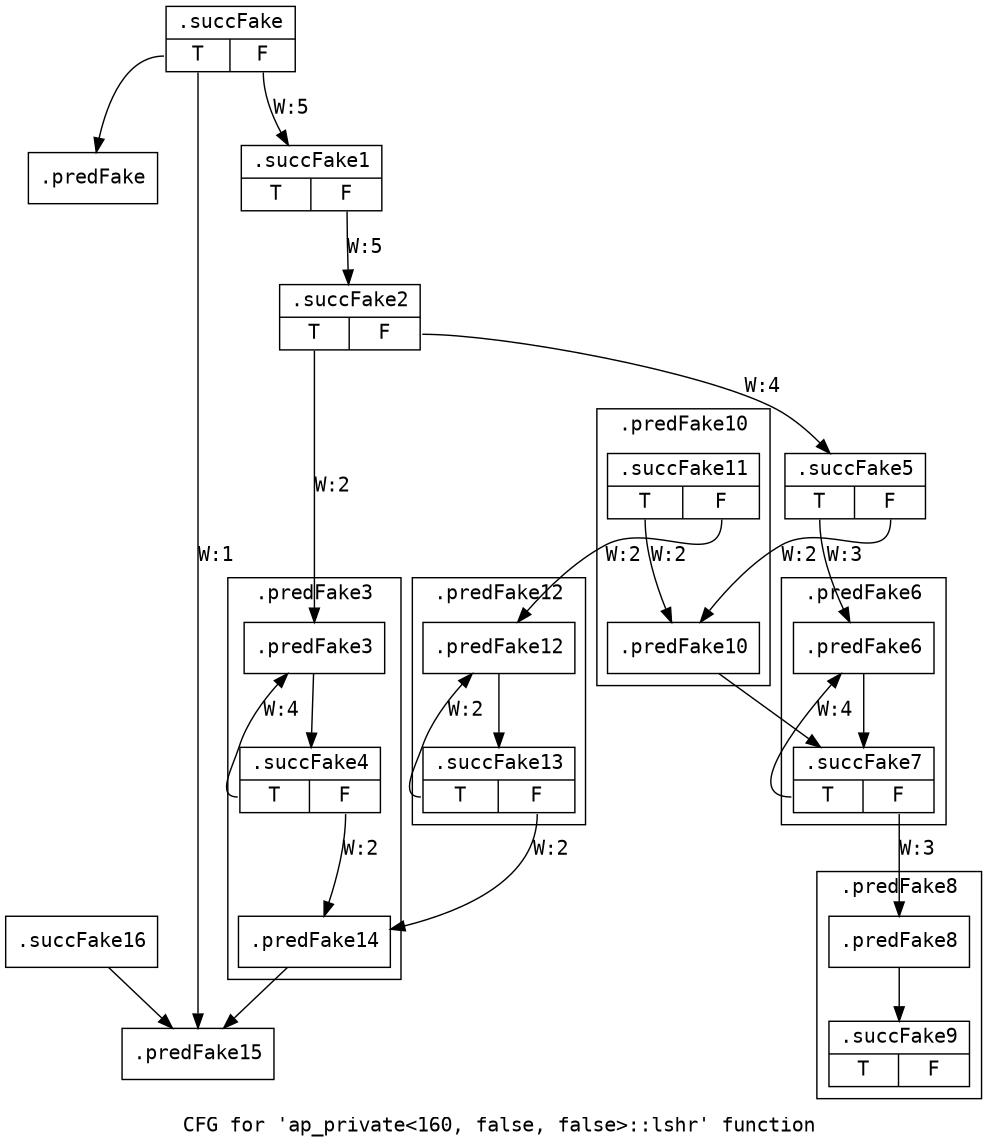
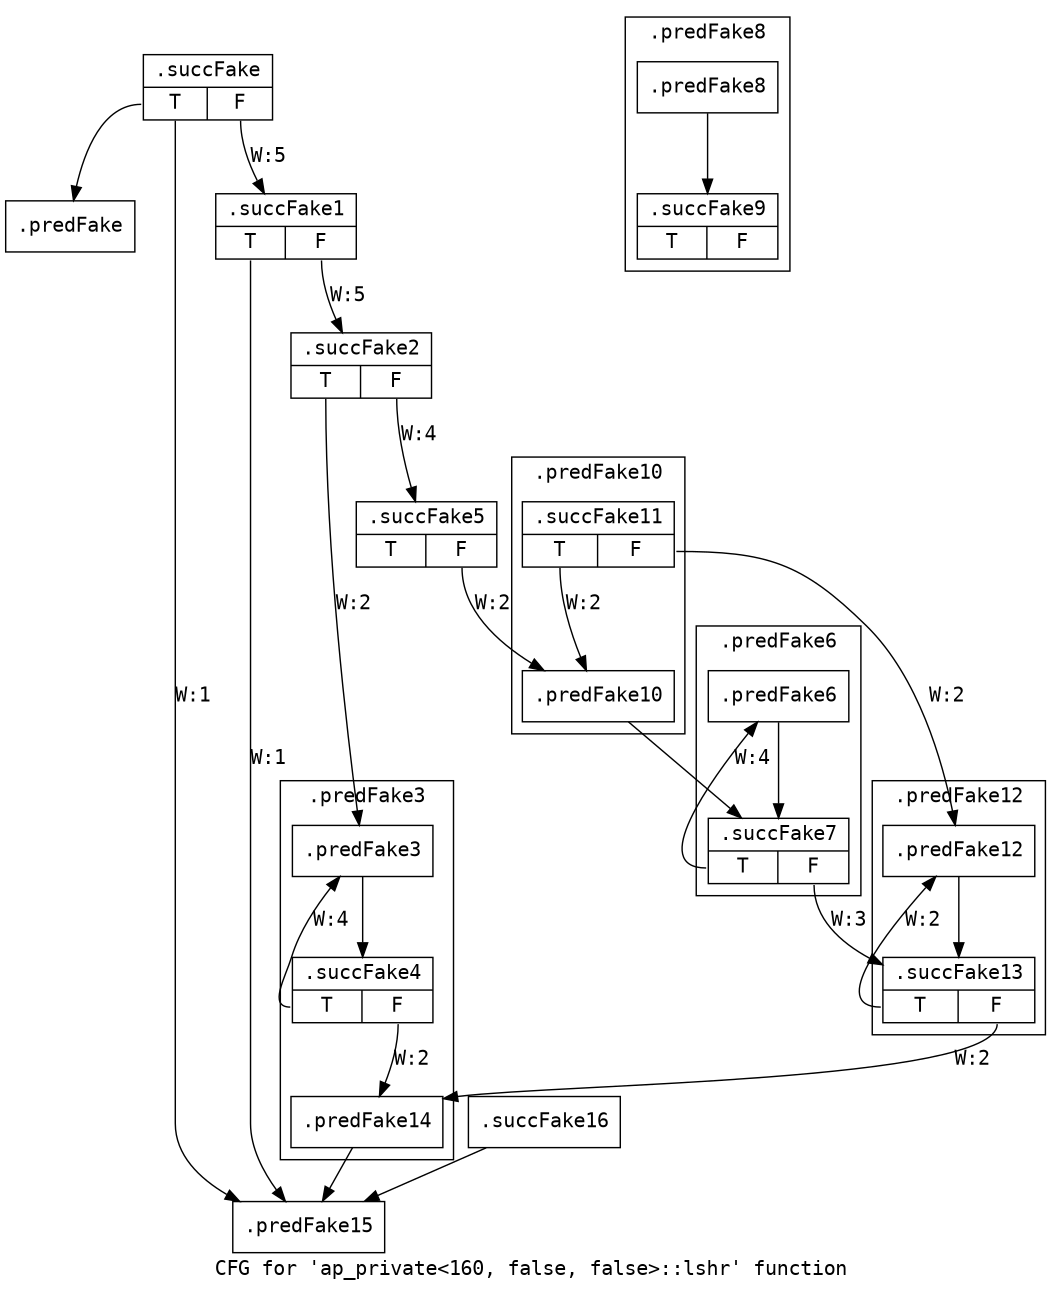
edge ".succFake5" -> ".predFake6": removed, label "W:3"
edge ".succFake1" -> ".predFake15": added, label "W:1"
edge ".succFake7" -> ".predFake8": now ".succFake7" -> ".succFake13"
